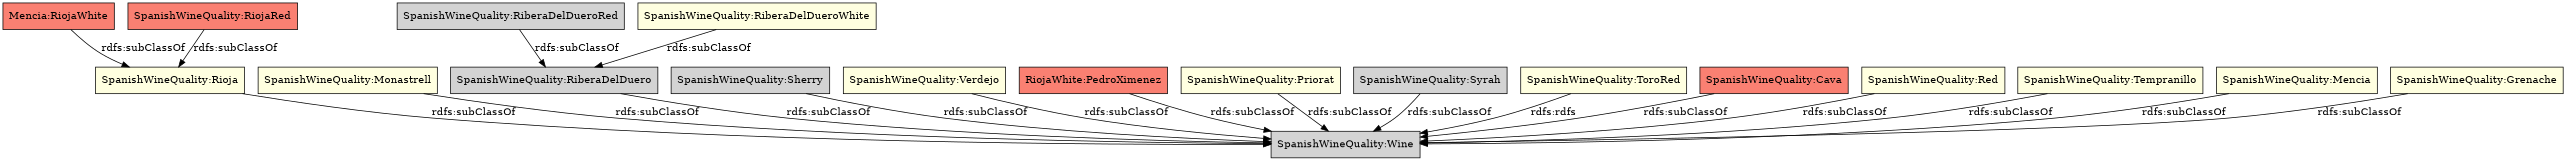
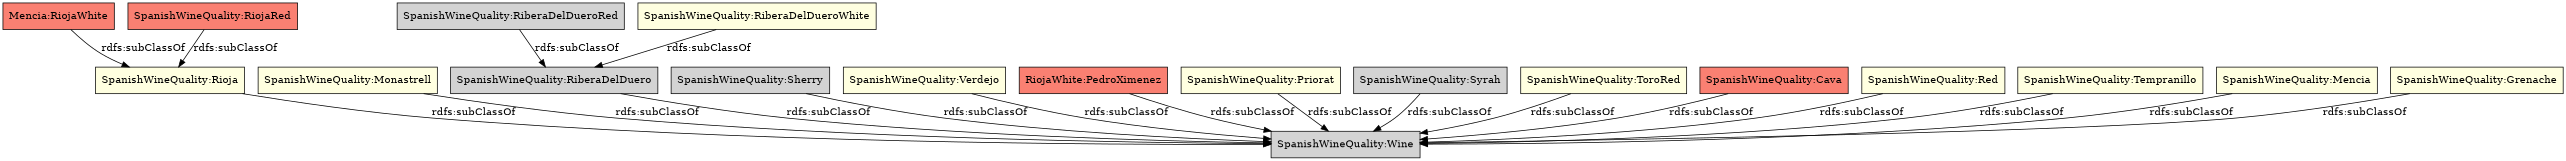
edge "SpanishWineQuality:ToroRed" -> "SpanishWineQuality:Wine": label "rdfs:rdfs" -> "rdfs:subClassOf"
